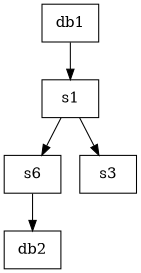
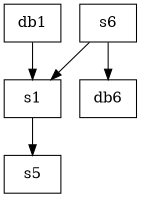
edge "s1" -> "s6": reversed
node "s3": label "s3" -> "s5"
node "db2": label "db2" -> "db6"
